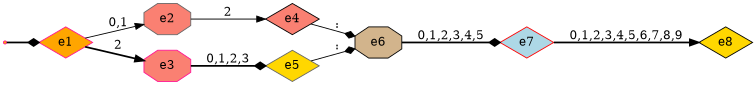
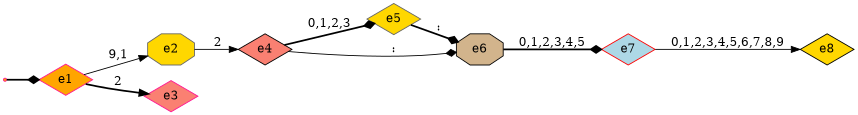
node "e2": fillcolor salmon -> gold
edge "e1" -> "e2": label "0,1" -> "9,1"
edge "e7" -> "e8": style bold -> solid
edge "e5" -> "e6": style solid -> bold
node "e3": shape octagon -> diamond
edge "e3" -> "e5": now "e4" -> "e5"
